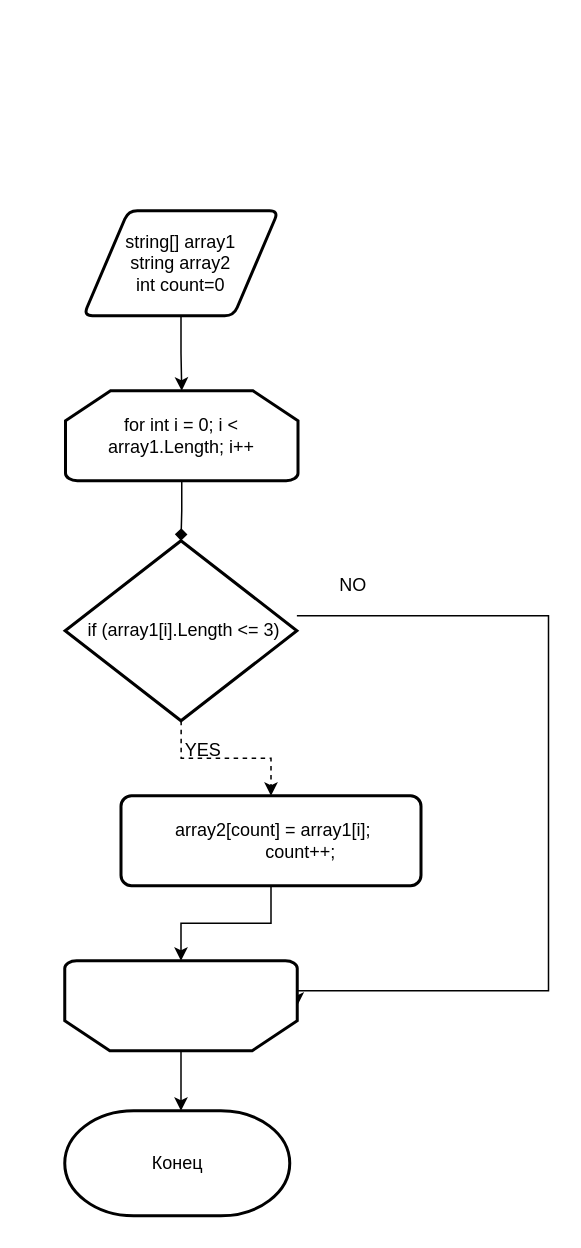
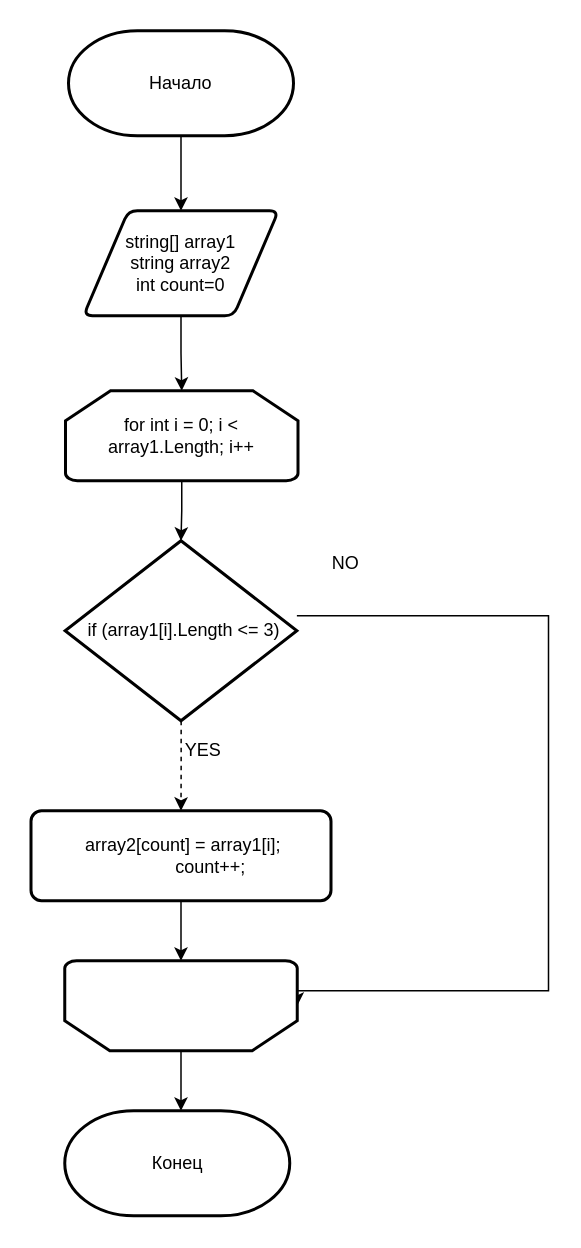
node "Начало": added
edge "Начало" -> "string[] array1 string array2 int count=0": added
edge "for int i = 0; i < array1.Length; i++" -> "if (array1[i].Length <= 3)": arrowhead diamond -> classic
node "NO": moved (353, 586) -> (346, 563)
node "array2[count] = array1[i]; count++;": moved (271, 841) -> (181, 856)
